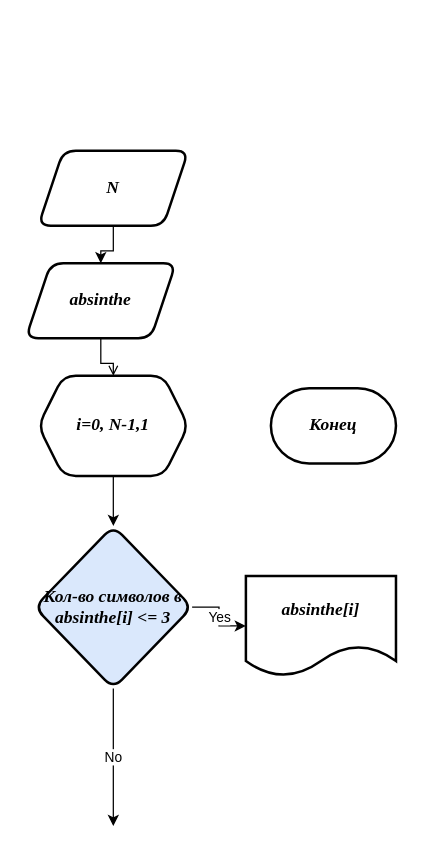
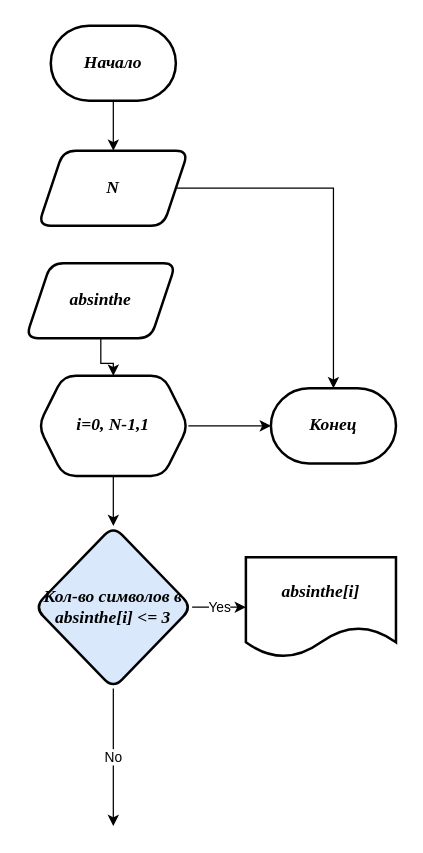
node "Начало": added
edge "Начало" -> "N": added
edge "N" -> "absinthe": now "N" -> "Конец"
edge "absinthe" -> "i=0, N-1,1": arrowhead open -> classic
edge "i=0, N-1,1" -> "Конец": added
node "absinthe[i]": moved (321, 626) -> (321, 607)
